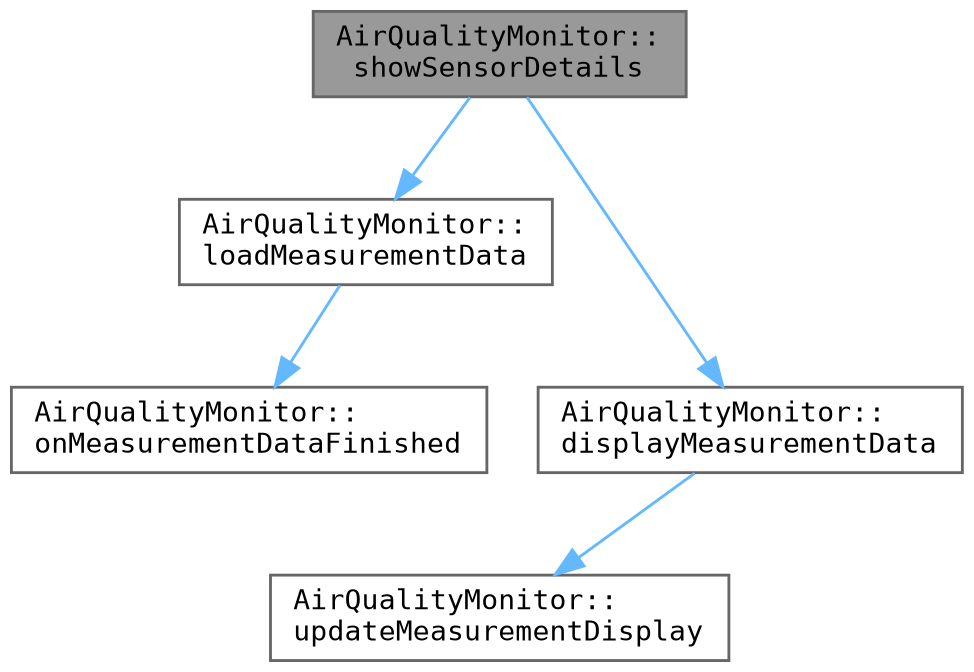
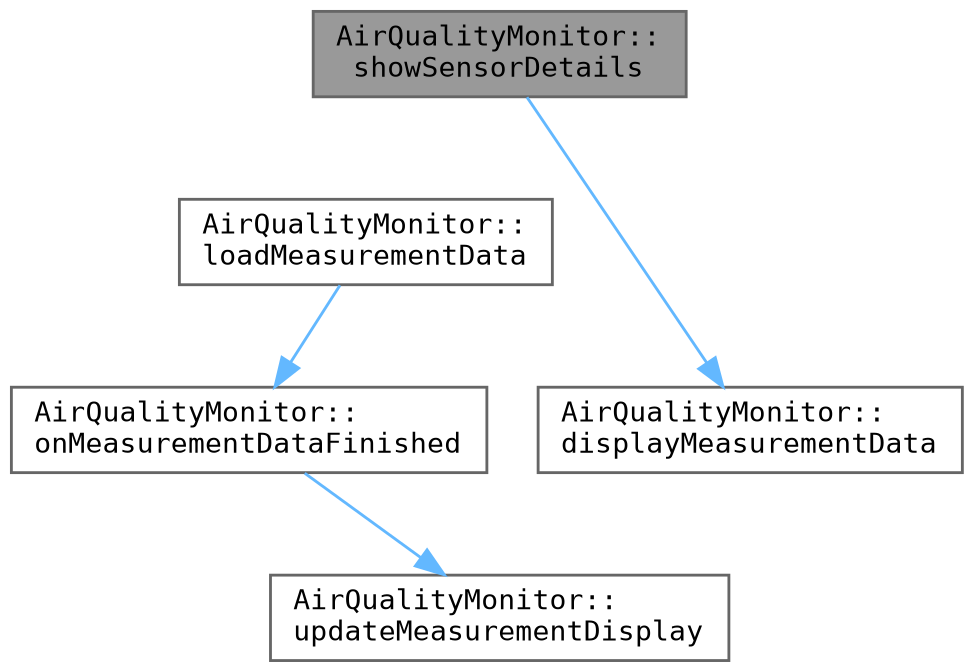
edge "AirQualityMonitor:: showSensorDetails" -> "AirQualityMonitor:: loadMeasurementData": removed
edge "AirQualityMonitor:: displayMeasurementData" -> "AirQualityMonitor:: updateMeasurementDisplay": now "AirQualityMonitor:: onMeasurementDataFinished" -> "AirQualityMonitor:: updateMeasurementDisplay"
